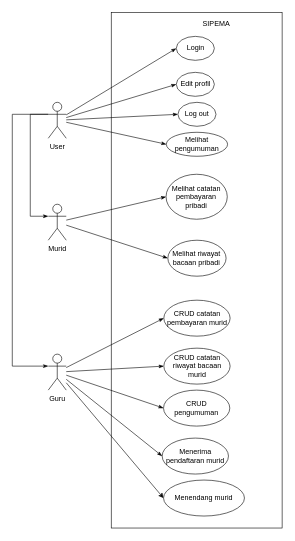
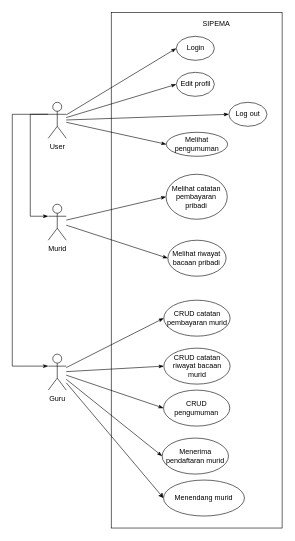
node "Log out": moved (197, 114) -> (248, 114)
